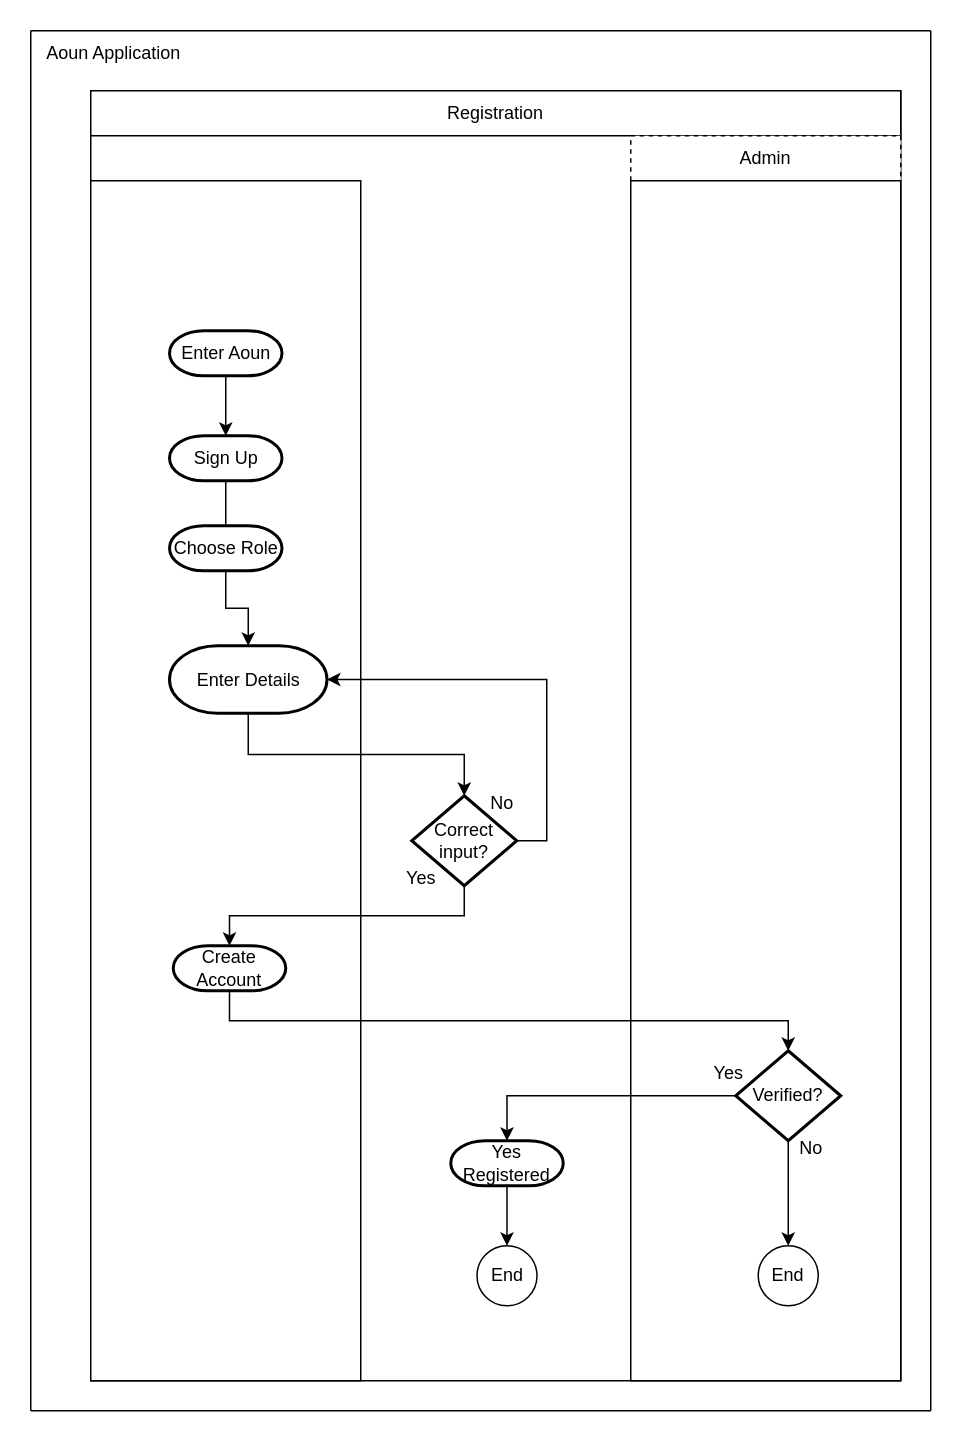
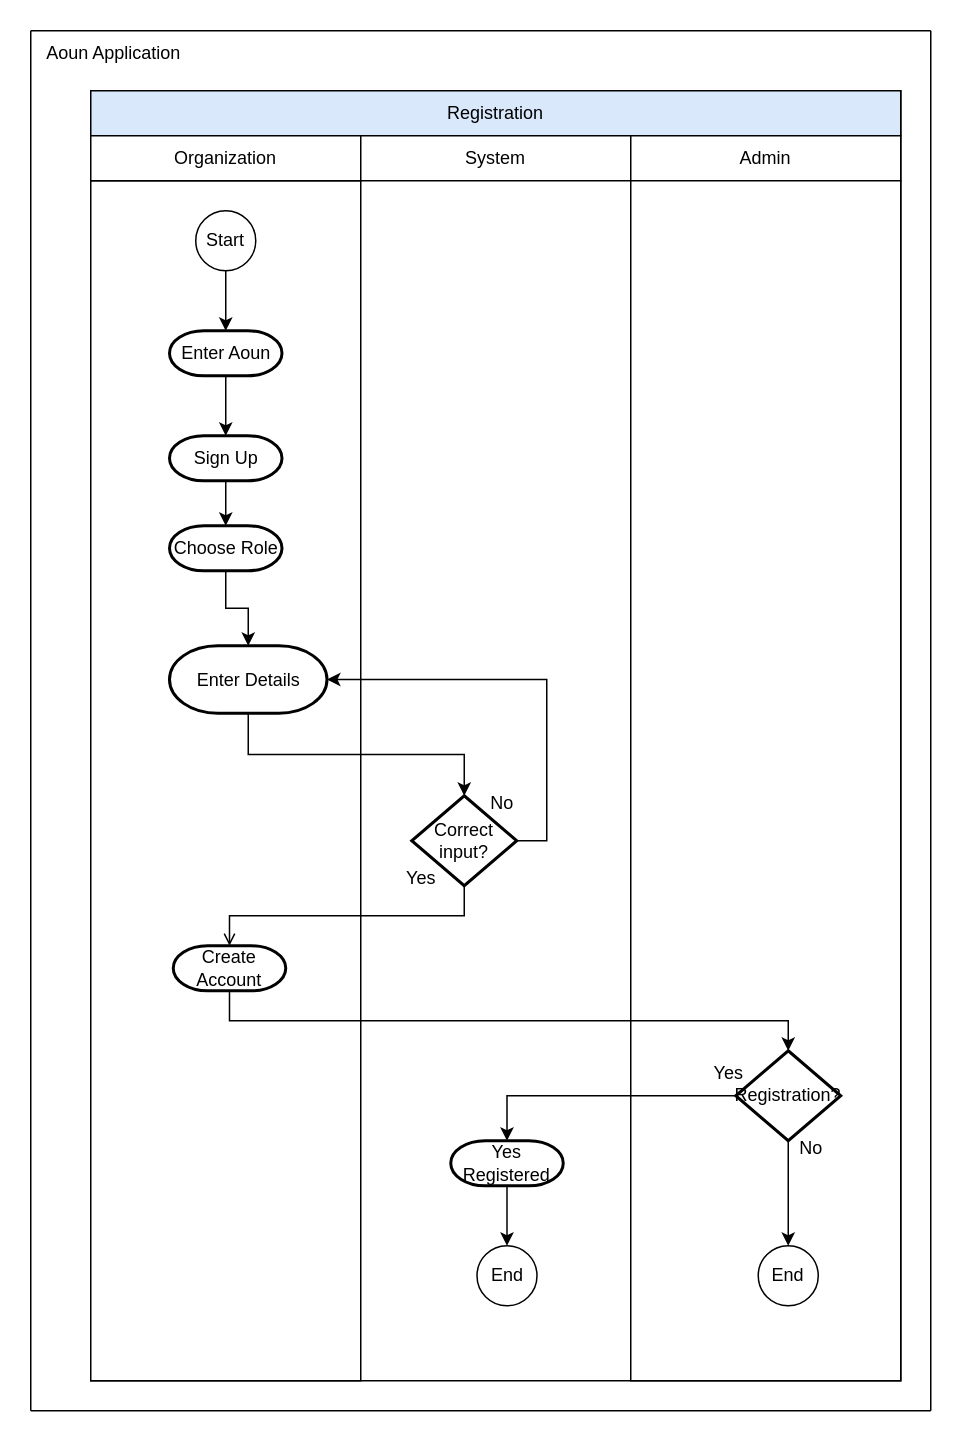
node "Registration": fillcolor #ffffff -> #dae8fc
node "Organization": added
node "System": added
node "Admin": style dashed -> solid
node "Start": added
edge "Start" -> "Enter Aoun": added
edge "Sign Up" -- "Choose Role": arrowhead none -> classic
edge "Correct input?" -> "Create Account": arrowhead classic -> open
node "Verified?": label "Verified?" -> "Registration?"
